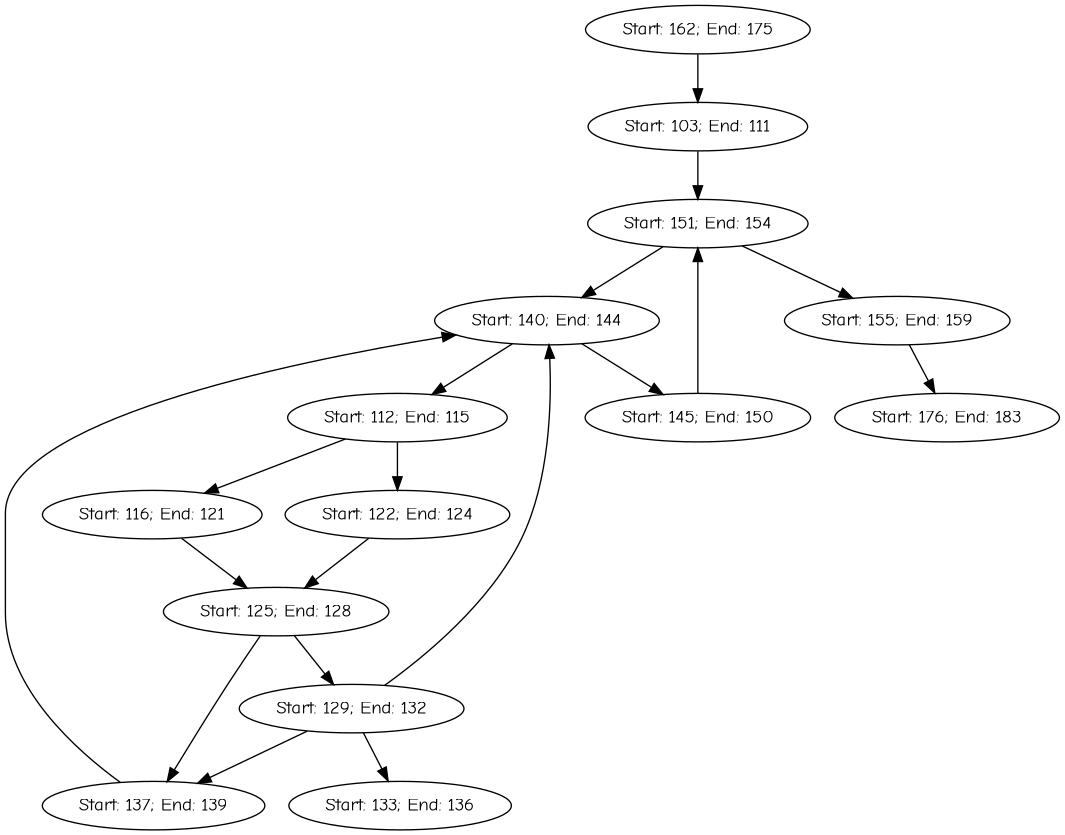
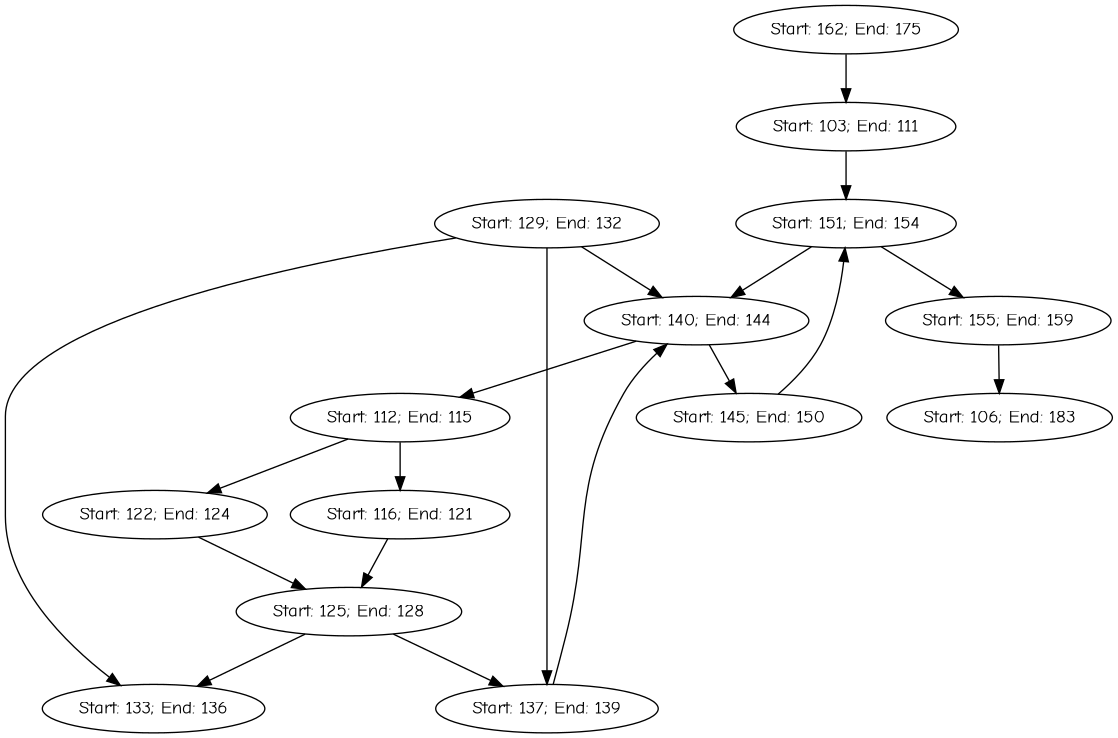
node "Start: 176; End: 183": label "Start: 176; End: 183" -> "Start: 106; End: 183"
edge "Start: 125; End: 128" -> "Start: 129; End: 132": now "Start: 125; End: 128" -> "Start: 133; End: 136"
